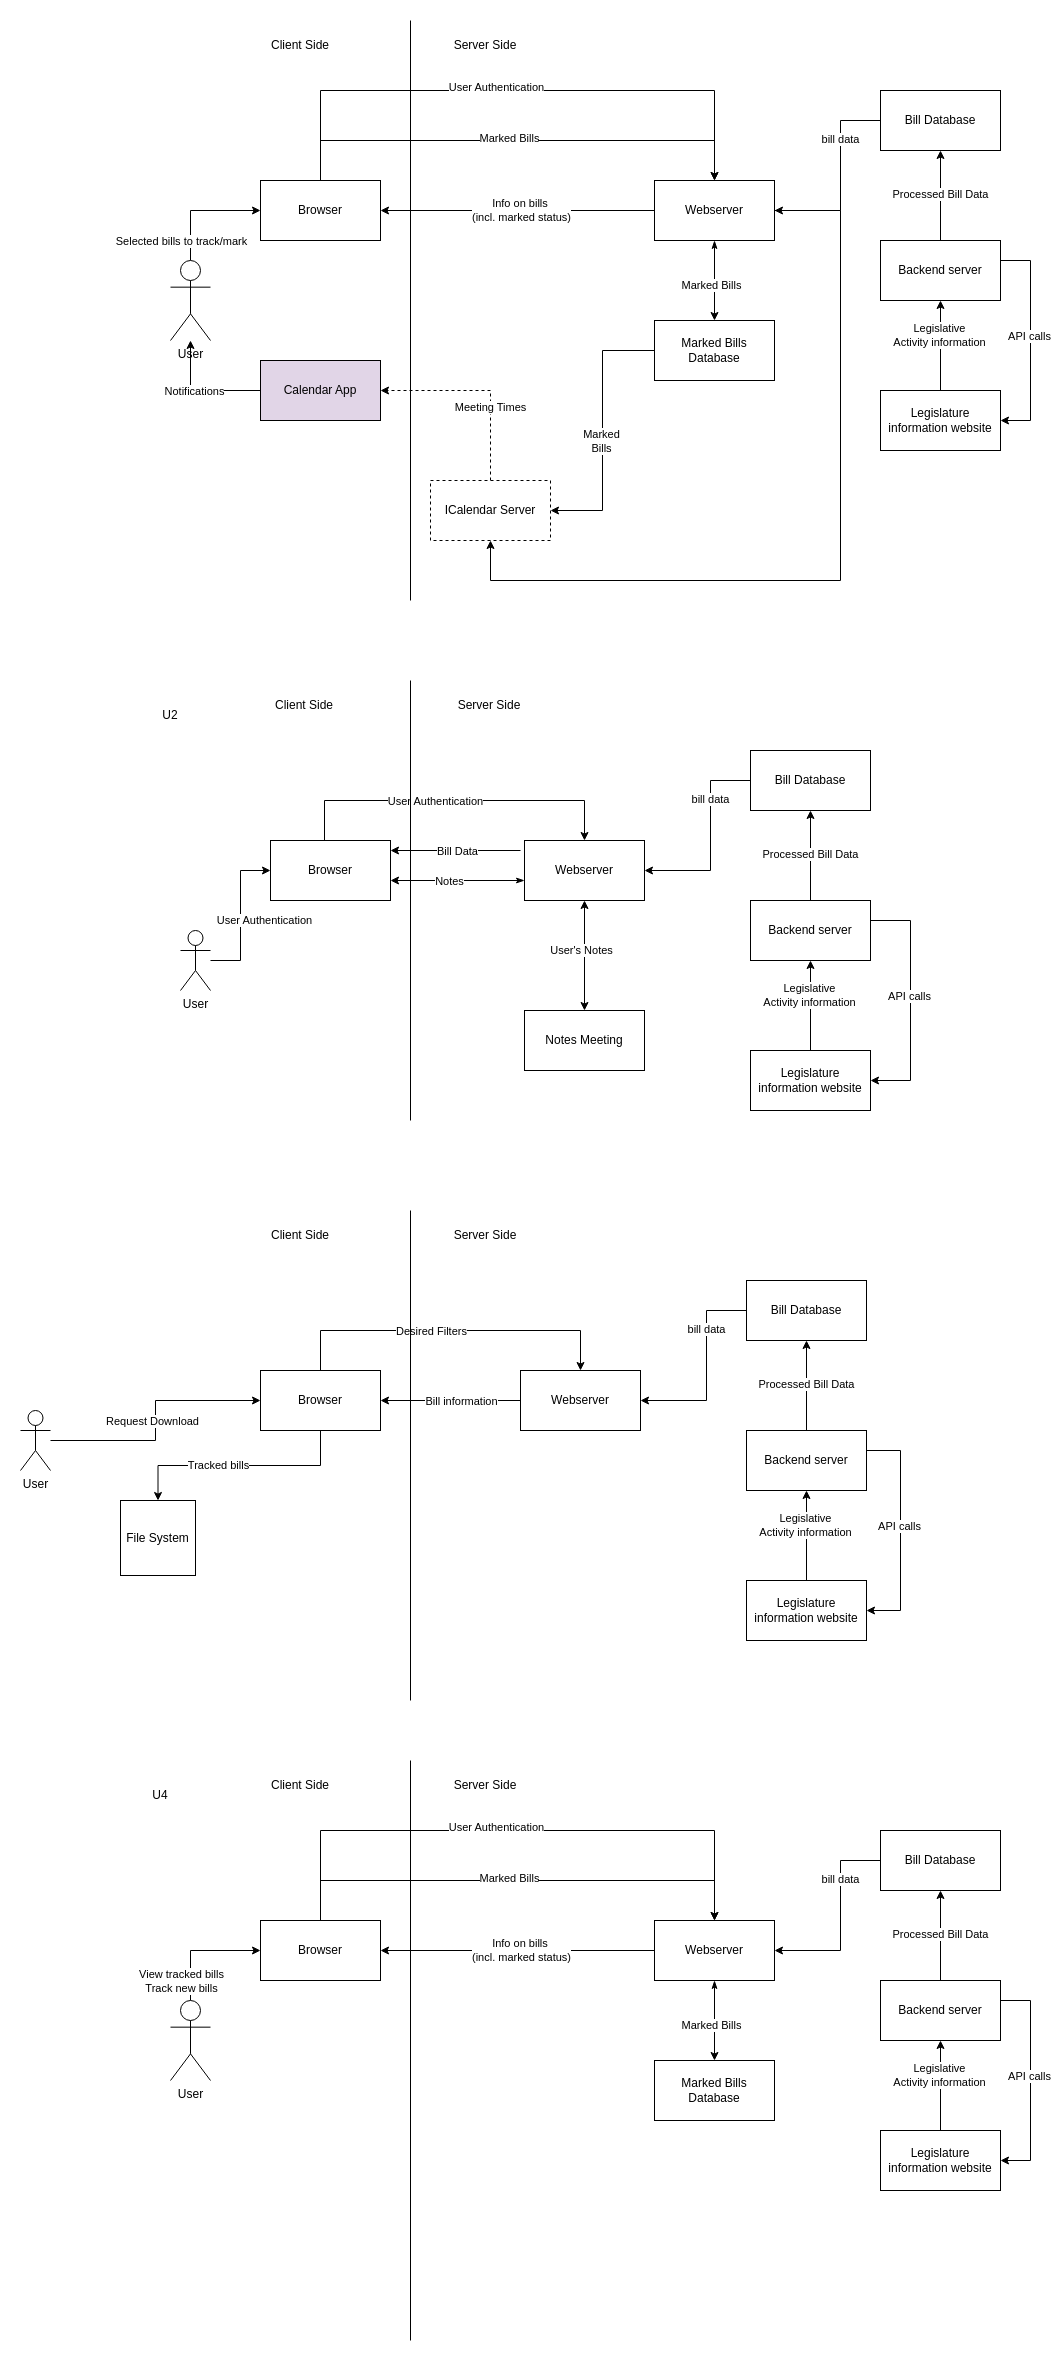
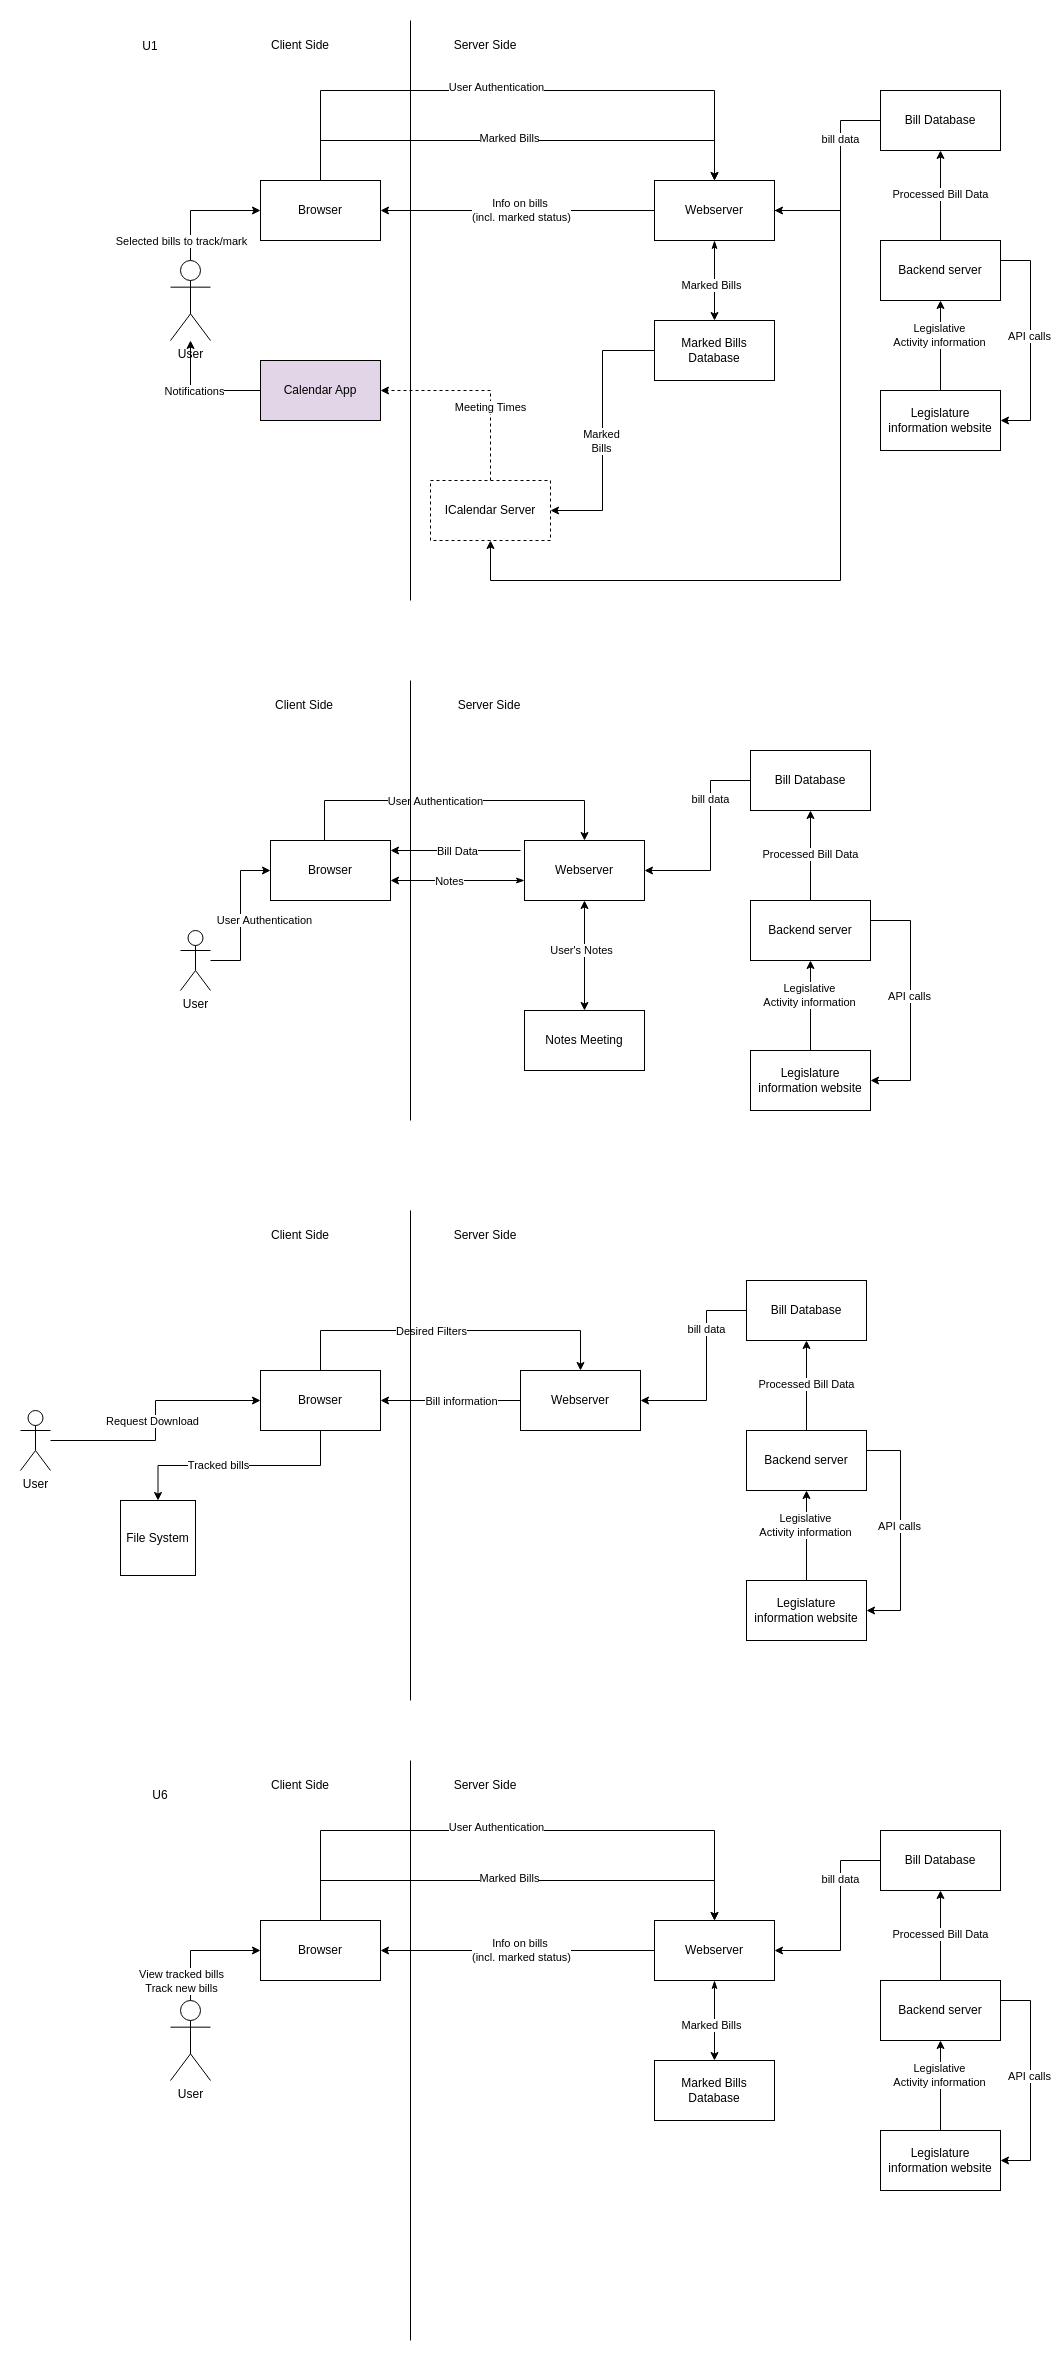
node "U1": added
node "U2": removed
node "U4": label "U4" -> "U6"
